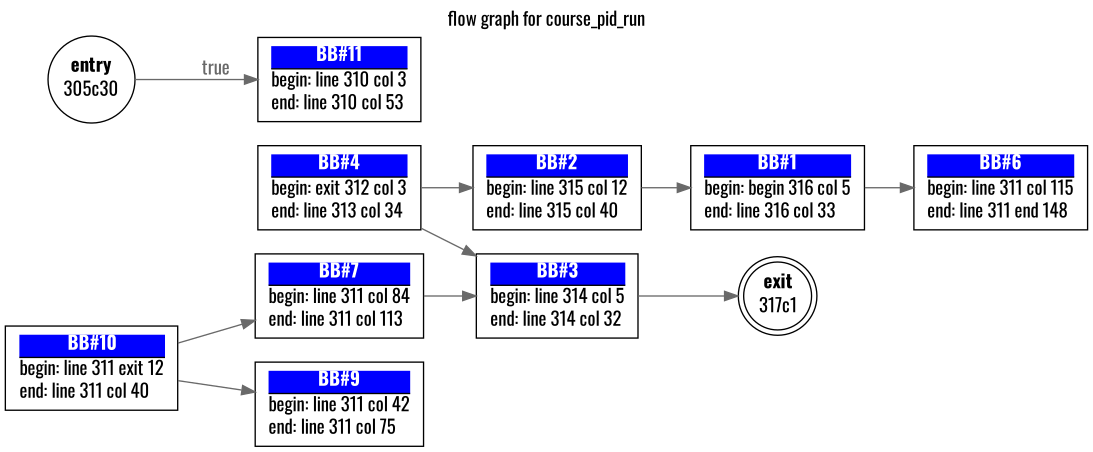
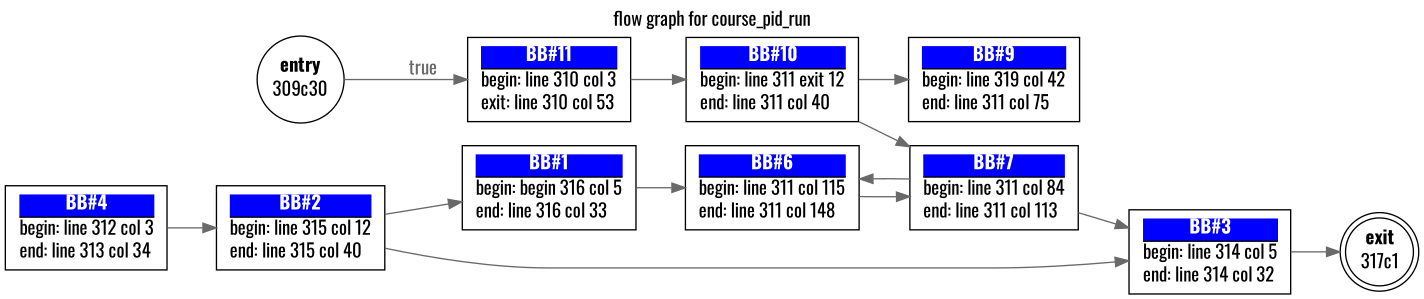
edge "BB#11" -> "BB#10": added
node "entry": text "305c30" -> "309c30"
node "BB#11": text "end: line 310 col 53" -> "exit: line 310 col 53"
edge "BB#7" -> "BB#6": added
node "BB#4": text "begin: exit 312 col 3" -> "begin: line 312 col 3"
edge "BB#6" -> "BB#7": added
node "BB#6": text "end: line 311 end 148" -> "end: line 311 col 148"
edge "BB#4" -> "BB#3": now "BB#2" -> "BB#3"
node "BB#9": text "begin: line 311 col 42" -> "begin: line 319 col 42"
